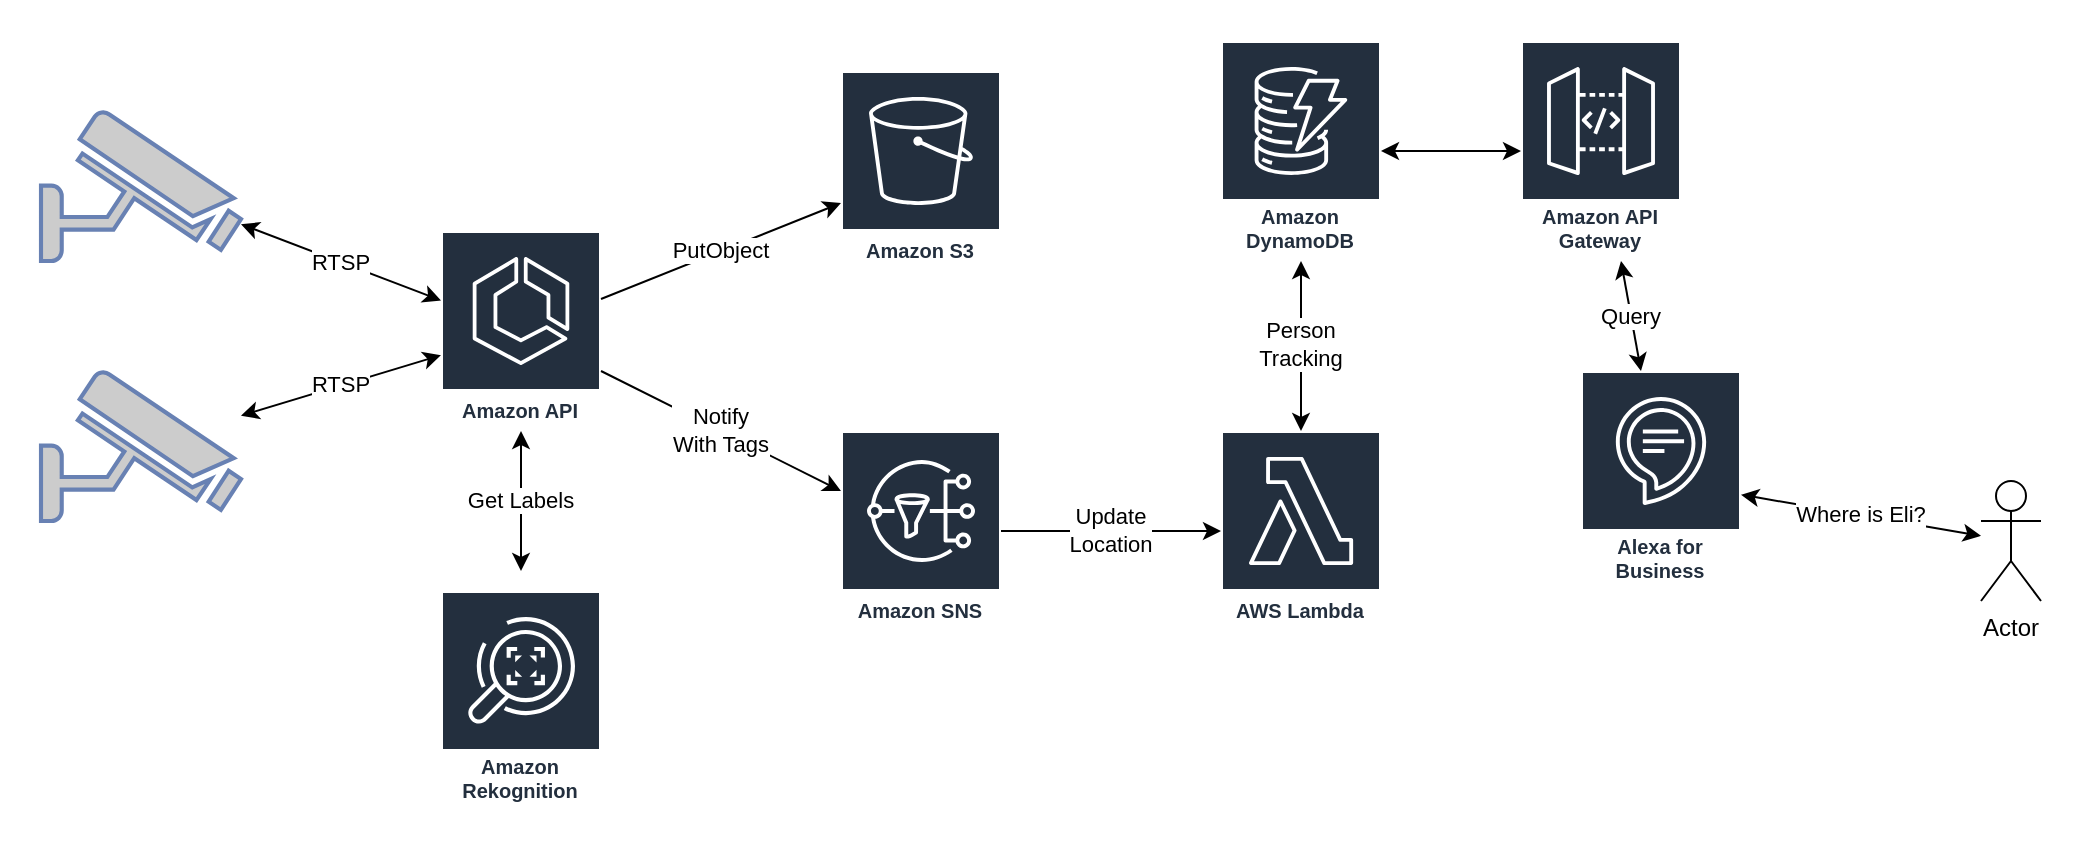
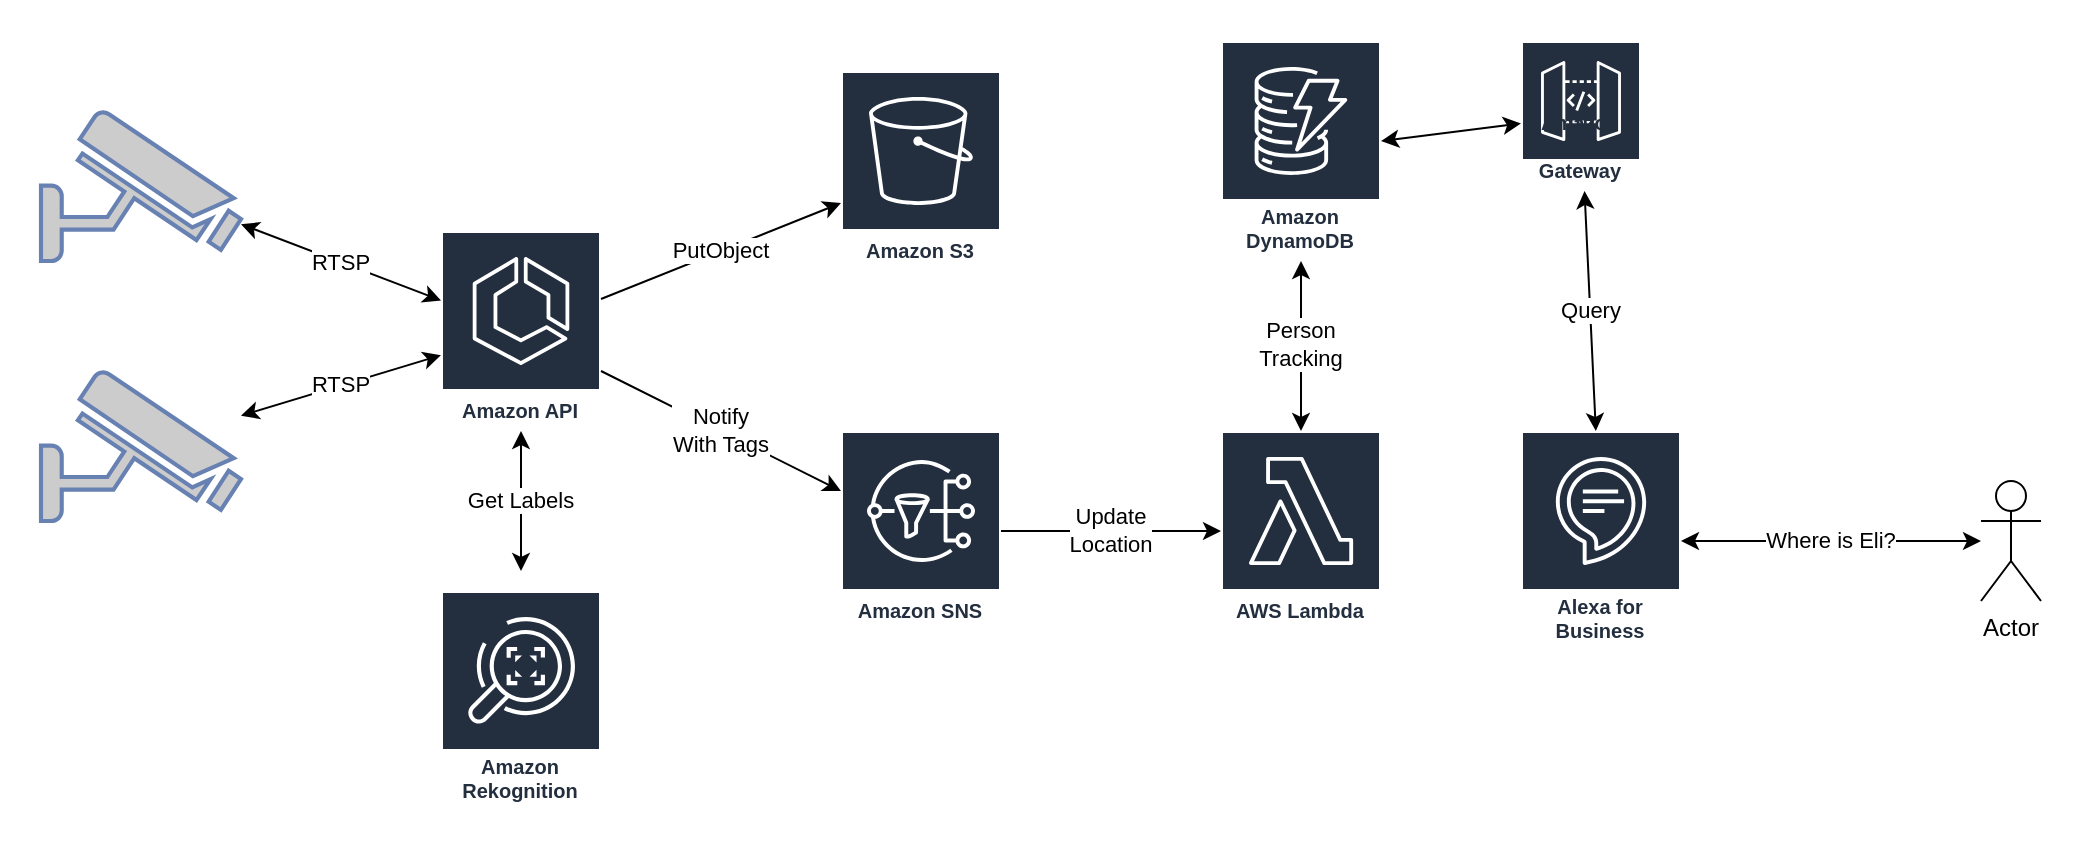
node "Amazon API Gateway": size 160x220 -> 120x150
node "Alexa for Business": moved (1661, 481) -> (1601, 541)
